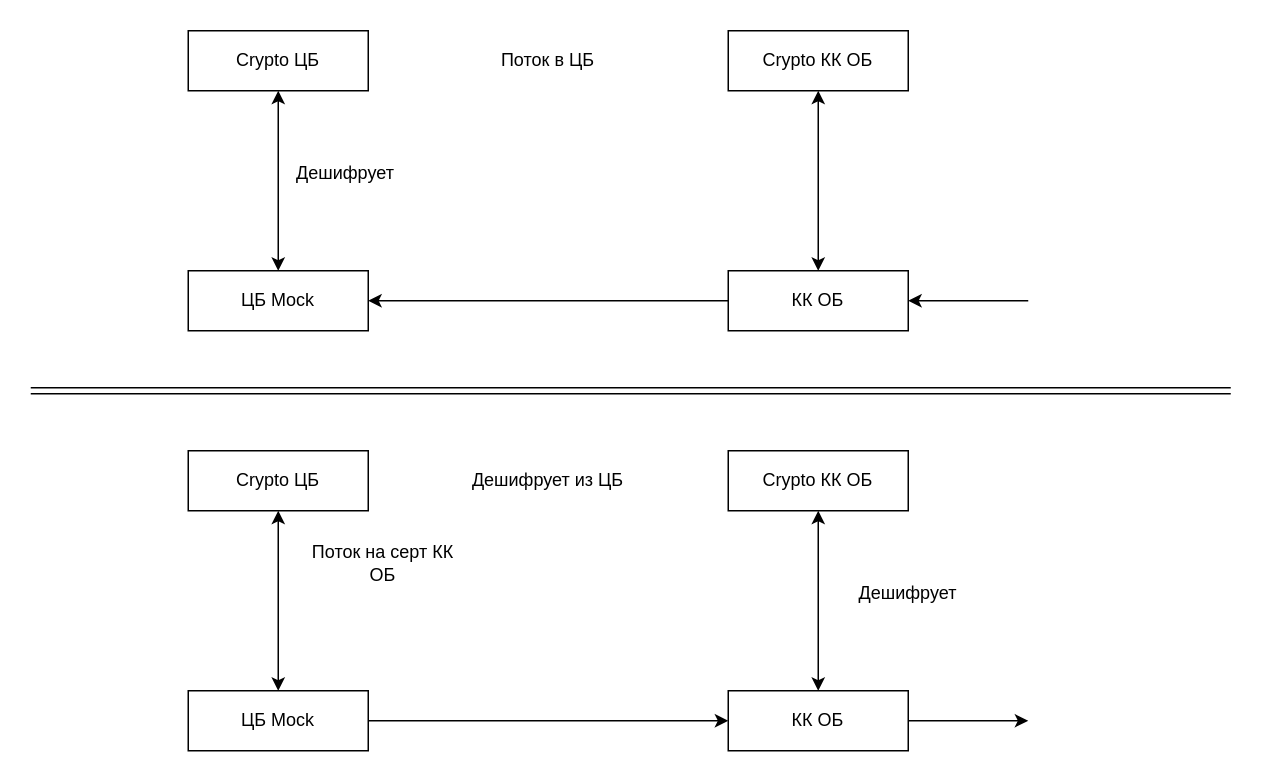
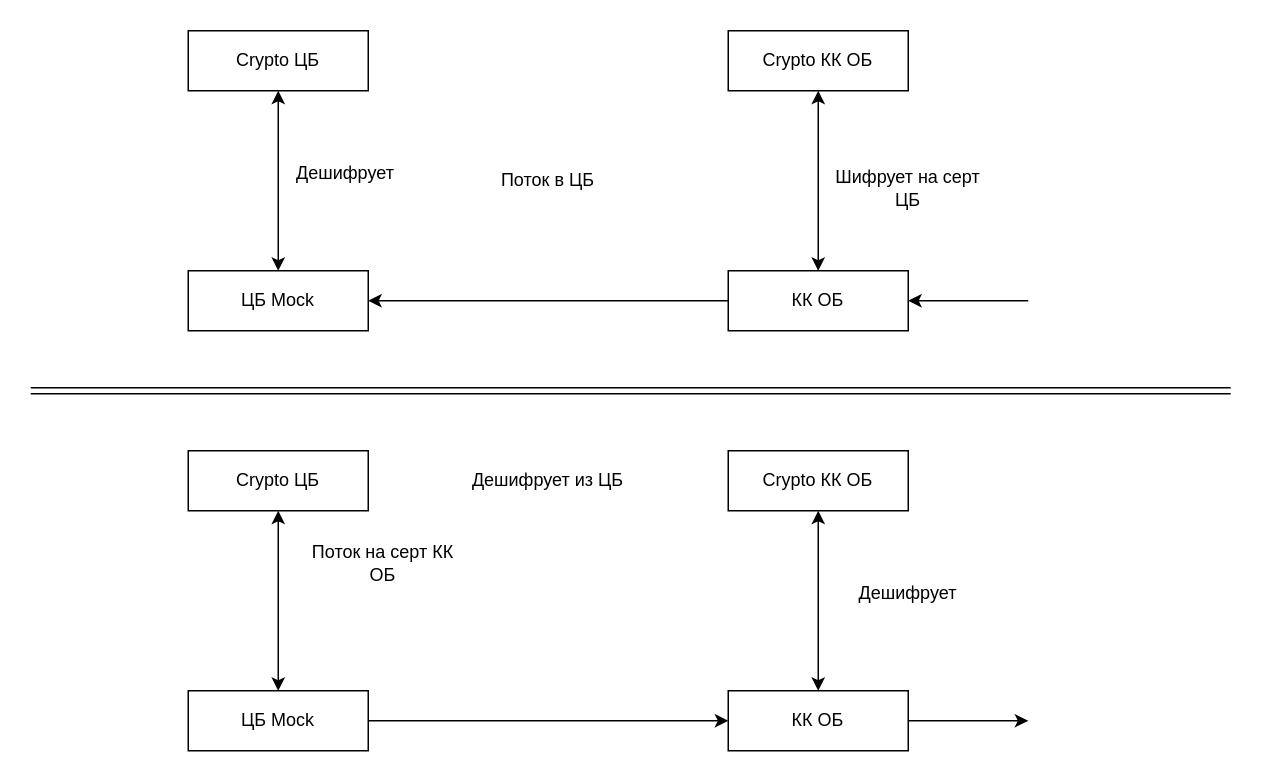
node "Поток в ЦБ": moved (548, 61) -> (548, 181)
node "Шифрует на серт ЦБ": added
